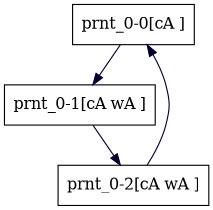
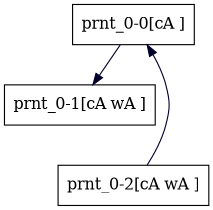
edge "prnt_0-1[cA wA ]" -> "prnt_0-2[cA wA ]": removed
